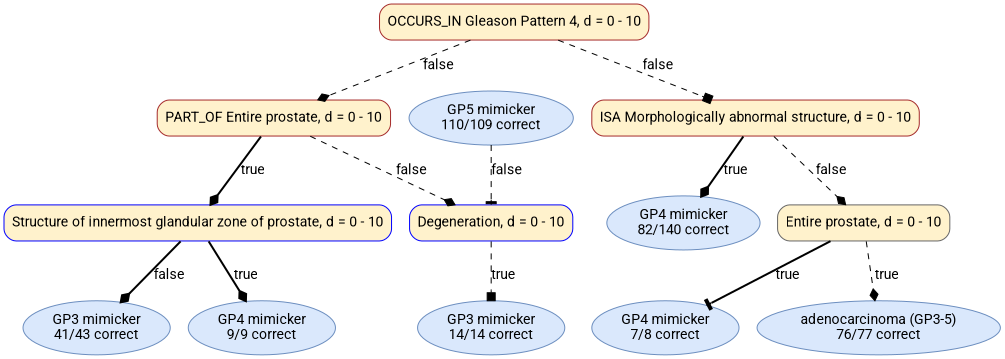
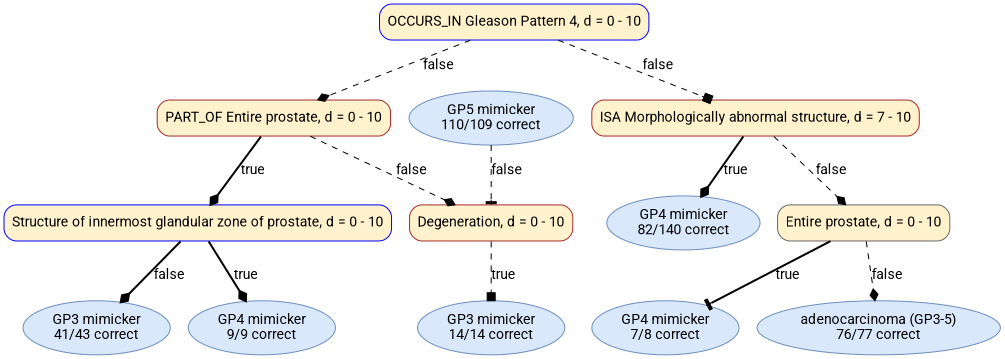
node "OCCURS_IN Gleason Pattern 4, d = 0 - 10": color brown -> blue
node "ISA Morphologically abnormal structure, d = 0 - 10": label "ISA Morphologically abnormal structure, d = 0 - 10" -> "ISA Morphologically abnormal structure, d = 7 - 10"
node "Degeneration, d = 0 - 10": color blue -> brown
edge "Entire prostate, d = 0 - 10" -> "adenocarcinoma (GP3-5)": label "true" -> "false"
